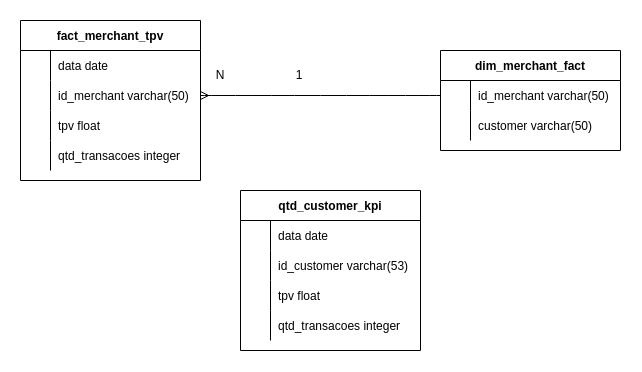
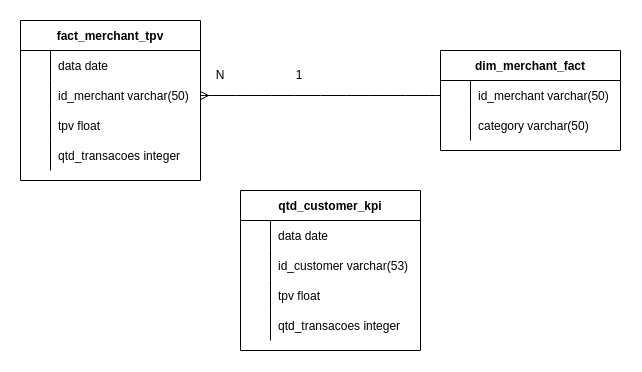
node "customer varchar(50)": label "customer varchar(50)" -> "category varchar(50)"
